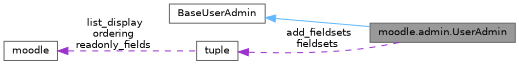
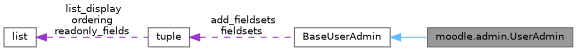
node "moodle": label "moodle" -> "list"
edge "moodle.admin.UserAdmin" -> "tuple": now "BaseUserAdmin" -> "tuple"
